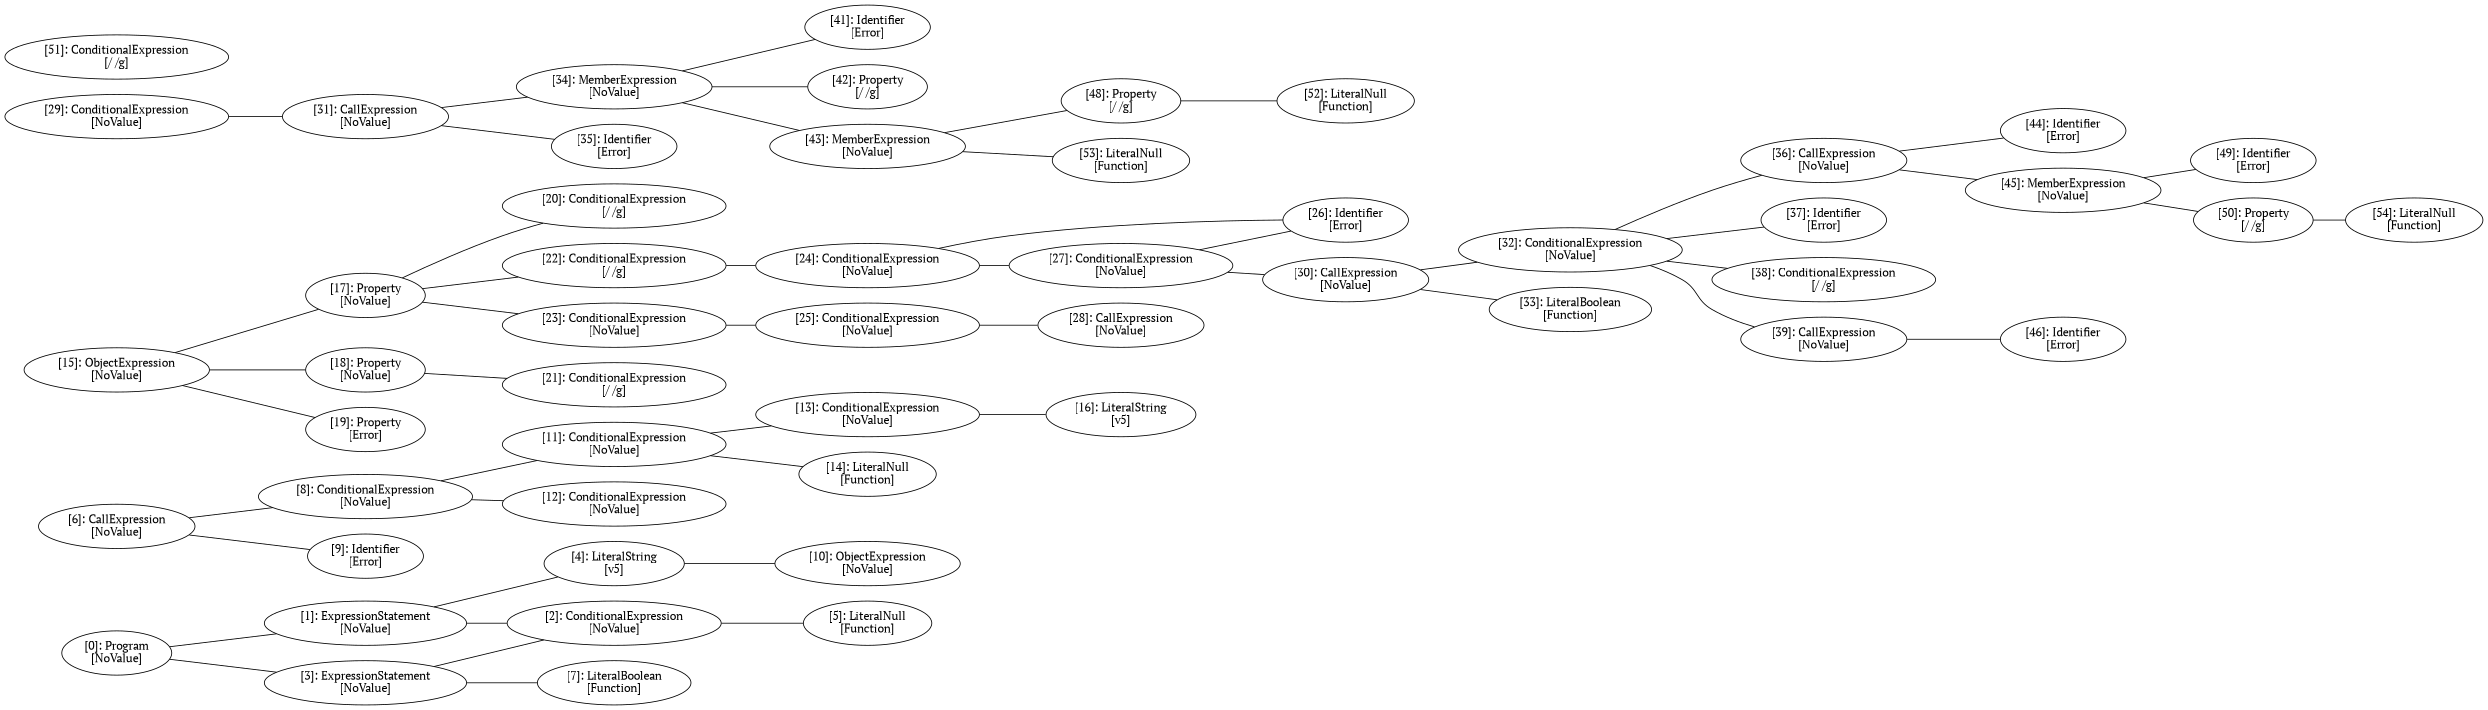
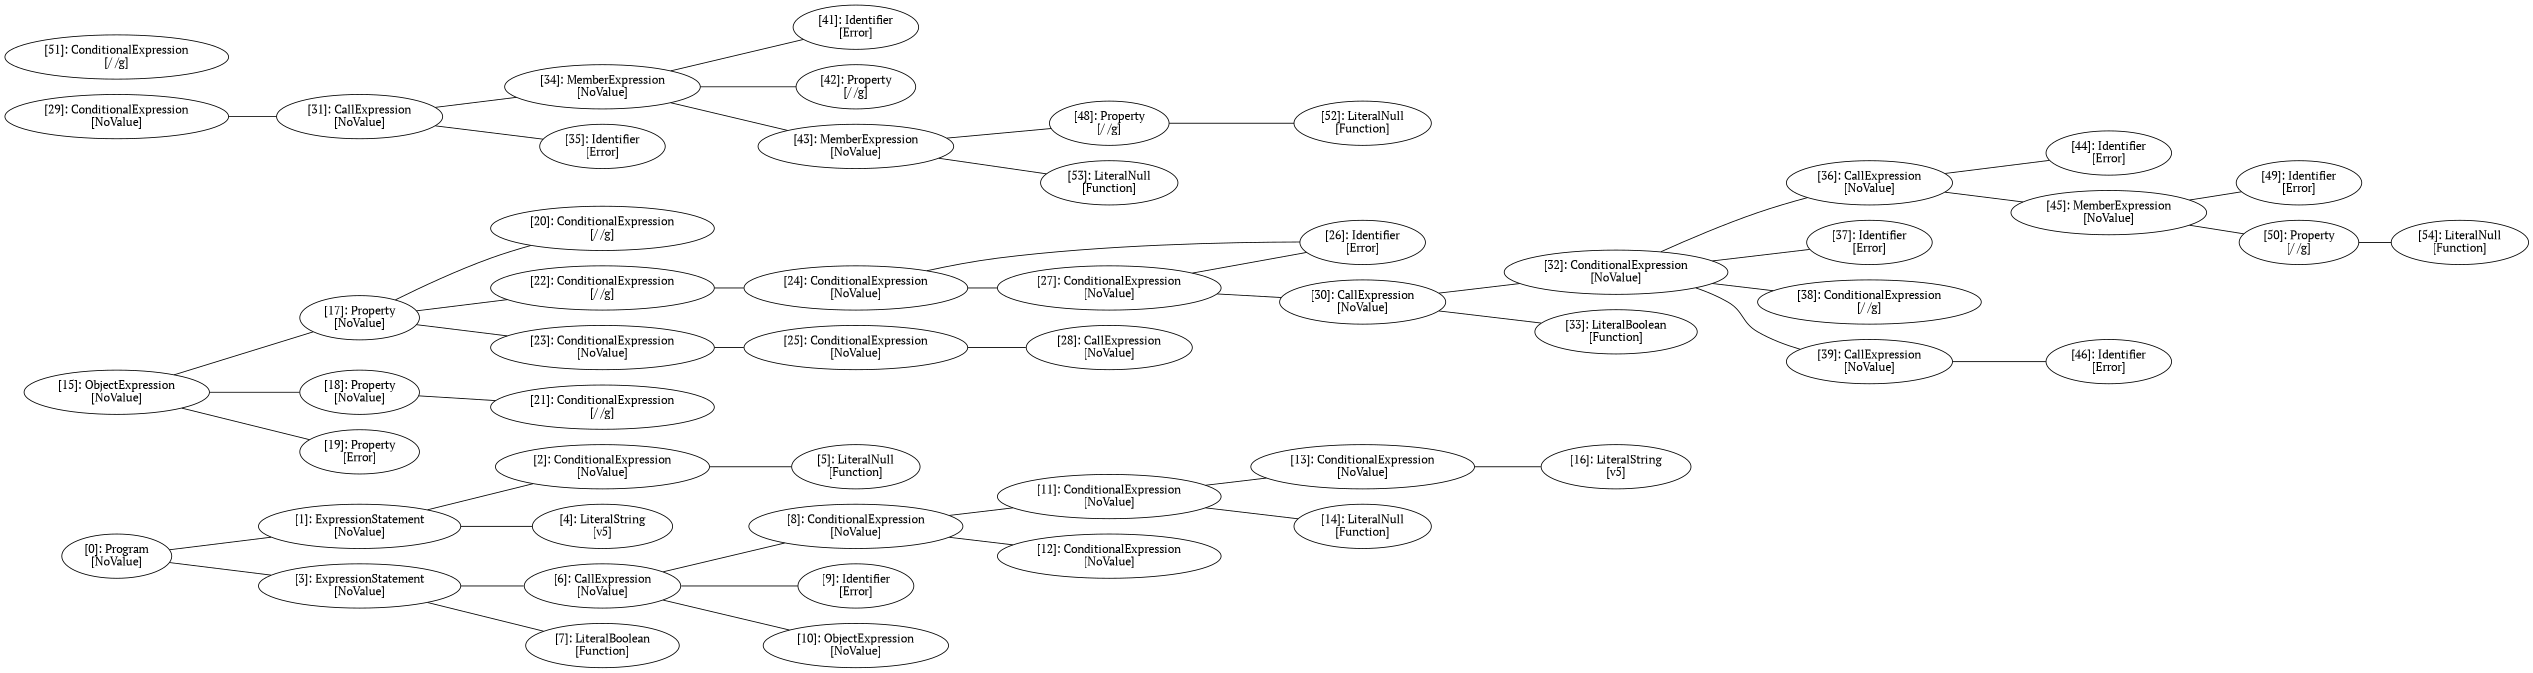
edge "[4]: LiteralString [v5]" -- "[10]: ObjectExpression [NoValue]": now "[6]: CallExpression [NoValue]" -- "[10]: ObjectExpression [NoValue]"
edge "[2]: ConditionalExpression [NoValue]" -- "[3]: ExpressionStatement [NoValue]": now "[6]: CallExpression [NoValue]" -- "[3]: ExpressionStatement [NoValue]"
